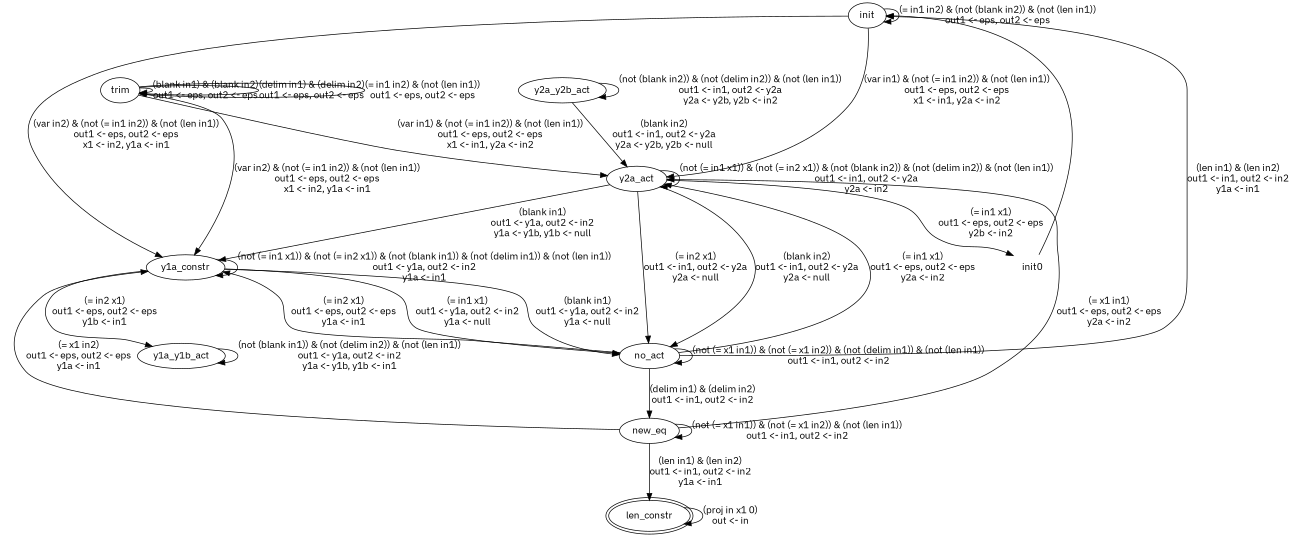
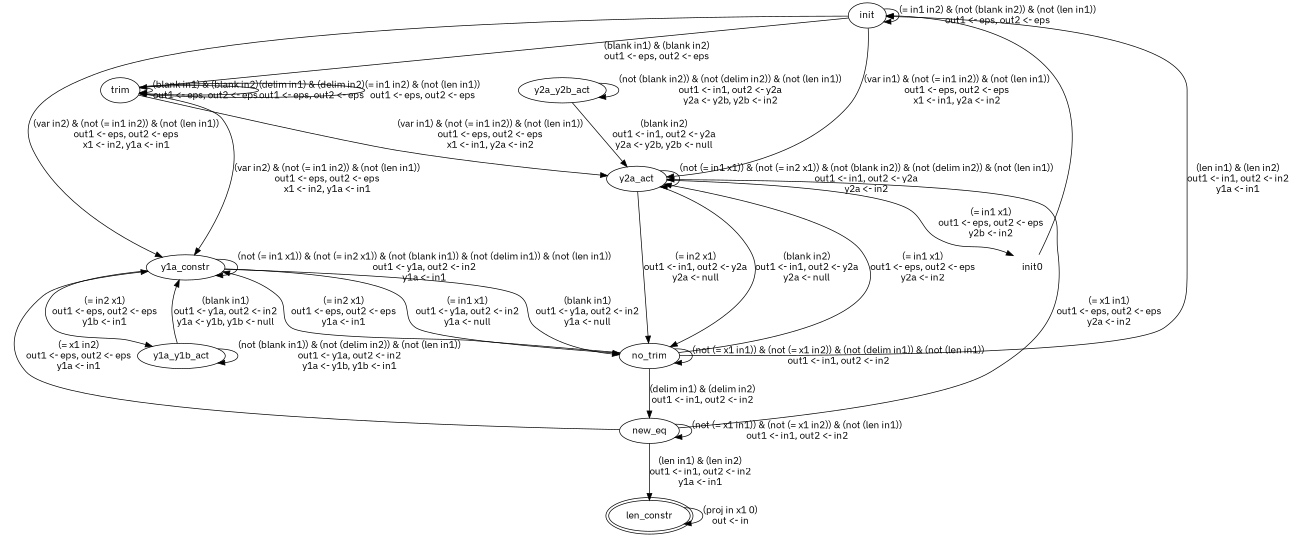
edge "init" -> "trim": added, label "(blank in1) & (blank in2) out1 <- eps, out2 <- eps"
edge "y2a_act" -> "y1a_constr": now "y1a_y1b_act" -> "y1a_constr"
node "no_act": label "no_act" -> "no_trim"
